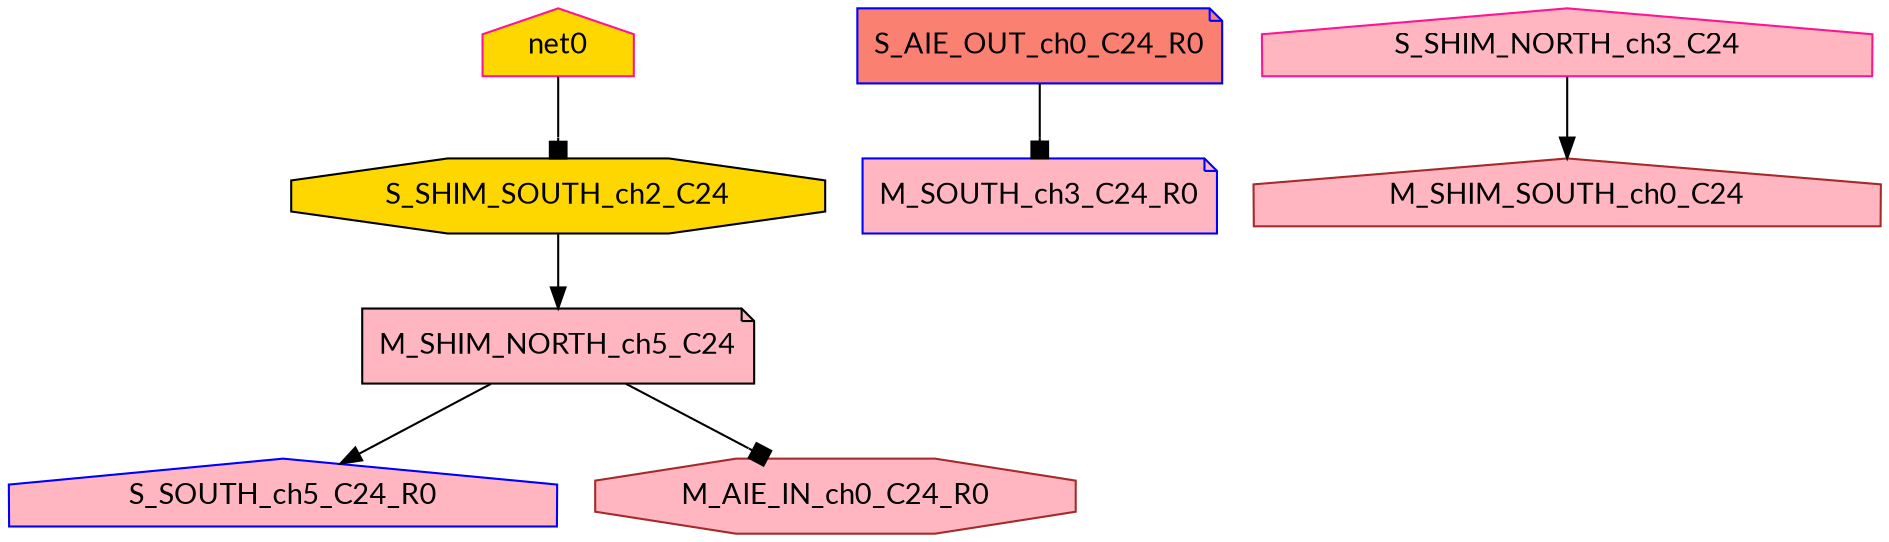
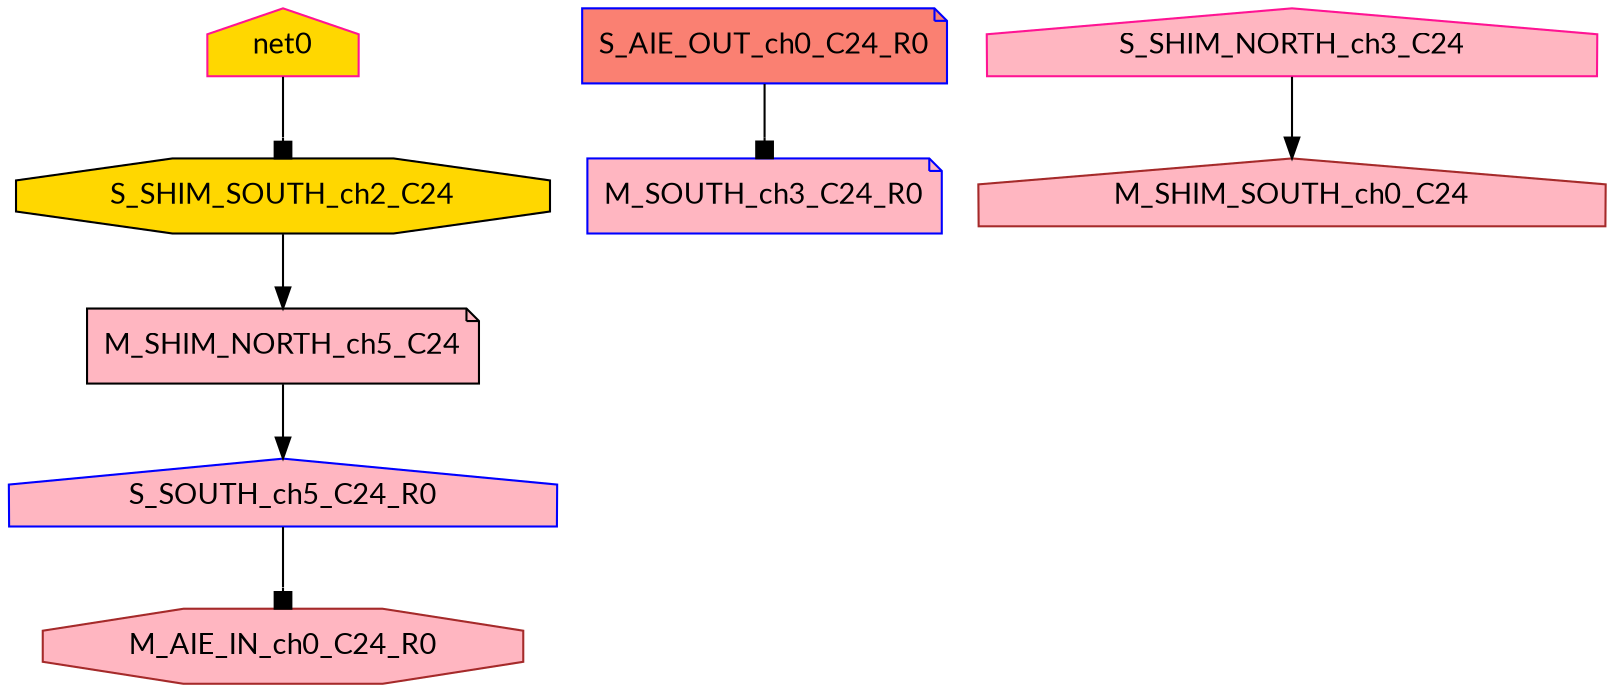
edge "M_SHIM_NORTH_ch5_C24" -> "M_AIE_IN_ch0_C24_R0": now "S_SOUTH_ch5_C24_R0" -> "M_AIE_IN_ch0_C24_R0"
